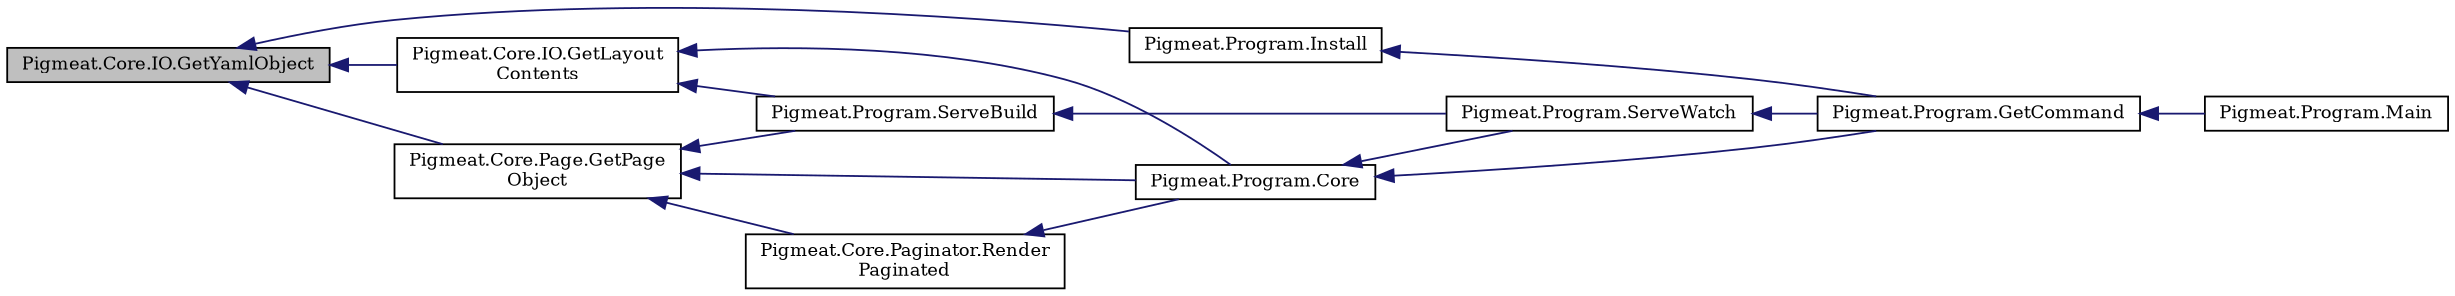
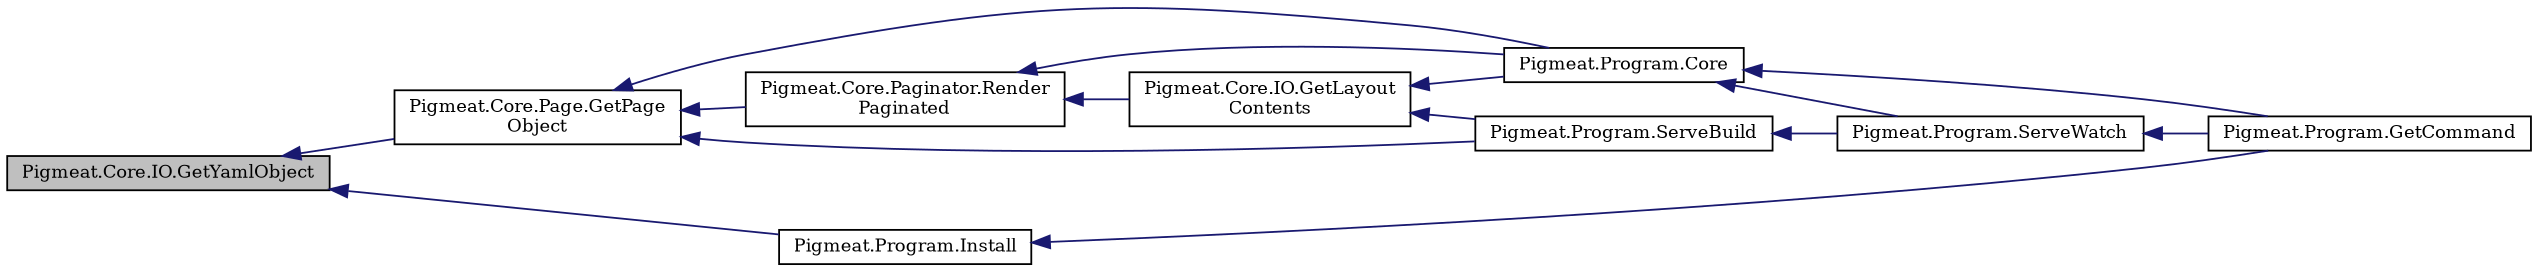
edge "Pigmeat.Core.IO.GetLayout Contents" -> "Pigmeat.Core.IO.GetYamlObject": now "Pigmeat.Core.IO.GetLayout Contents" -> "Pigmeat.Core.Paginator.Render Paginated"
node "Pigmeat.Program.Main": removed
